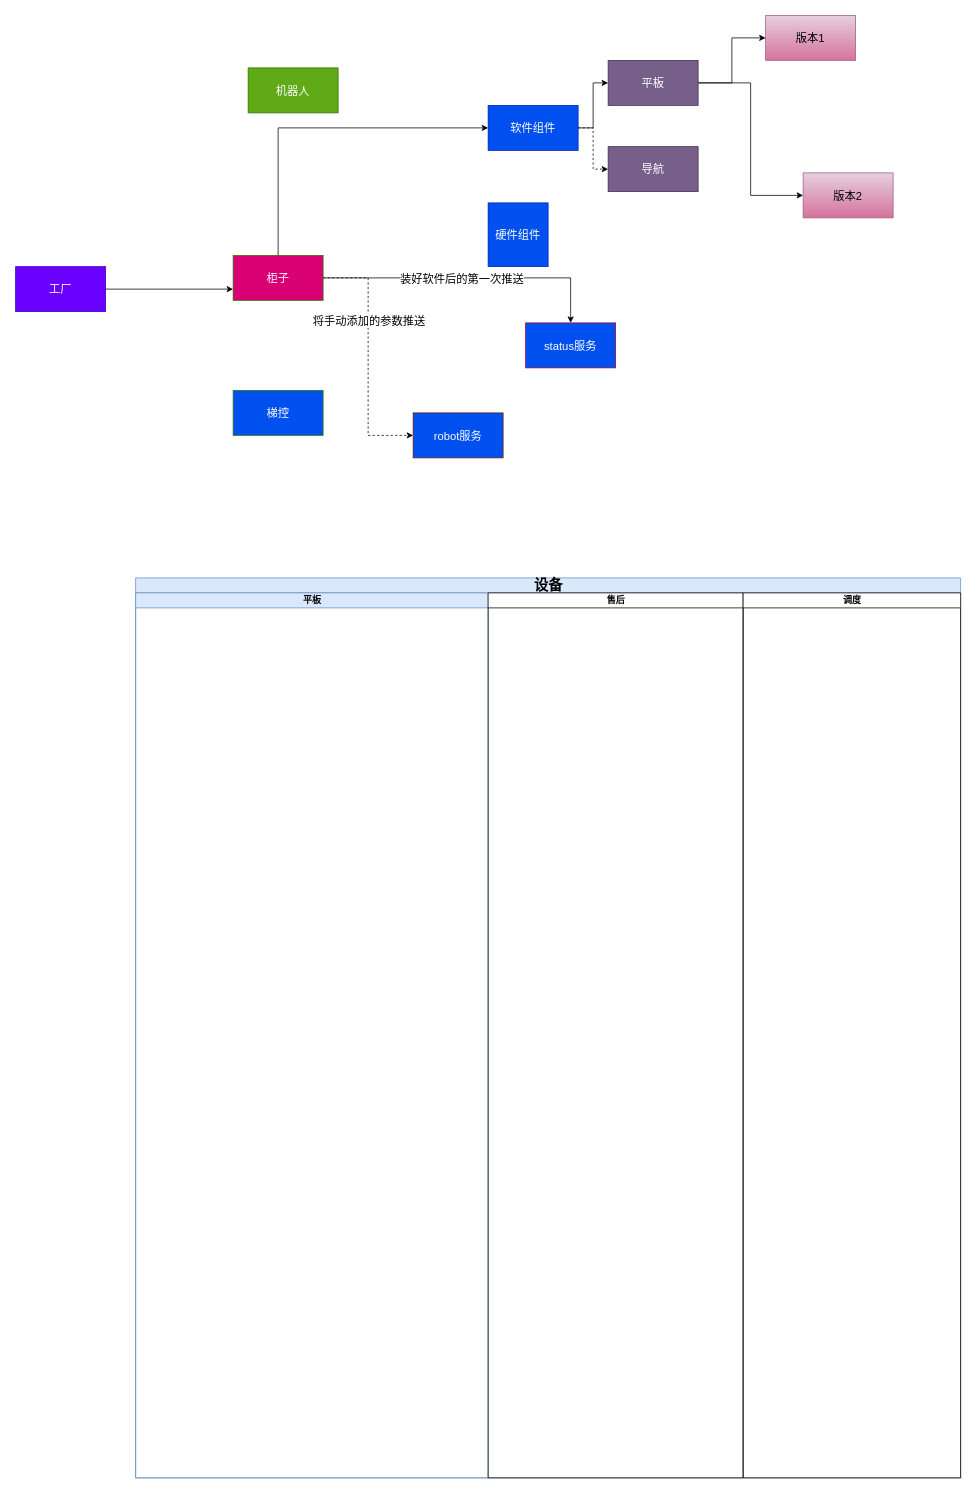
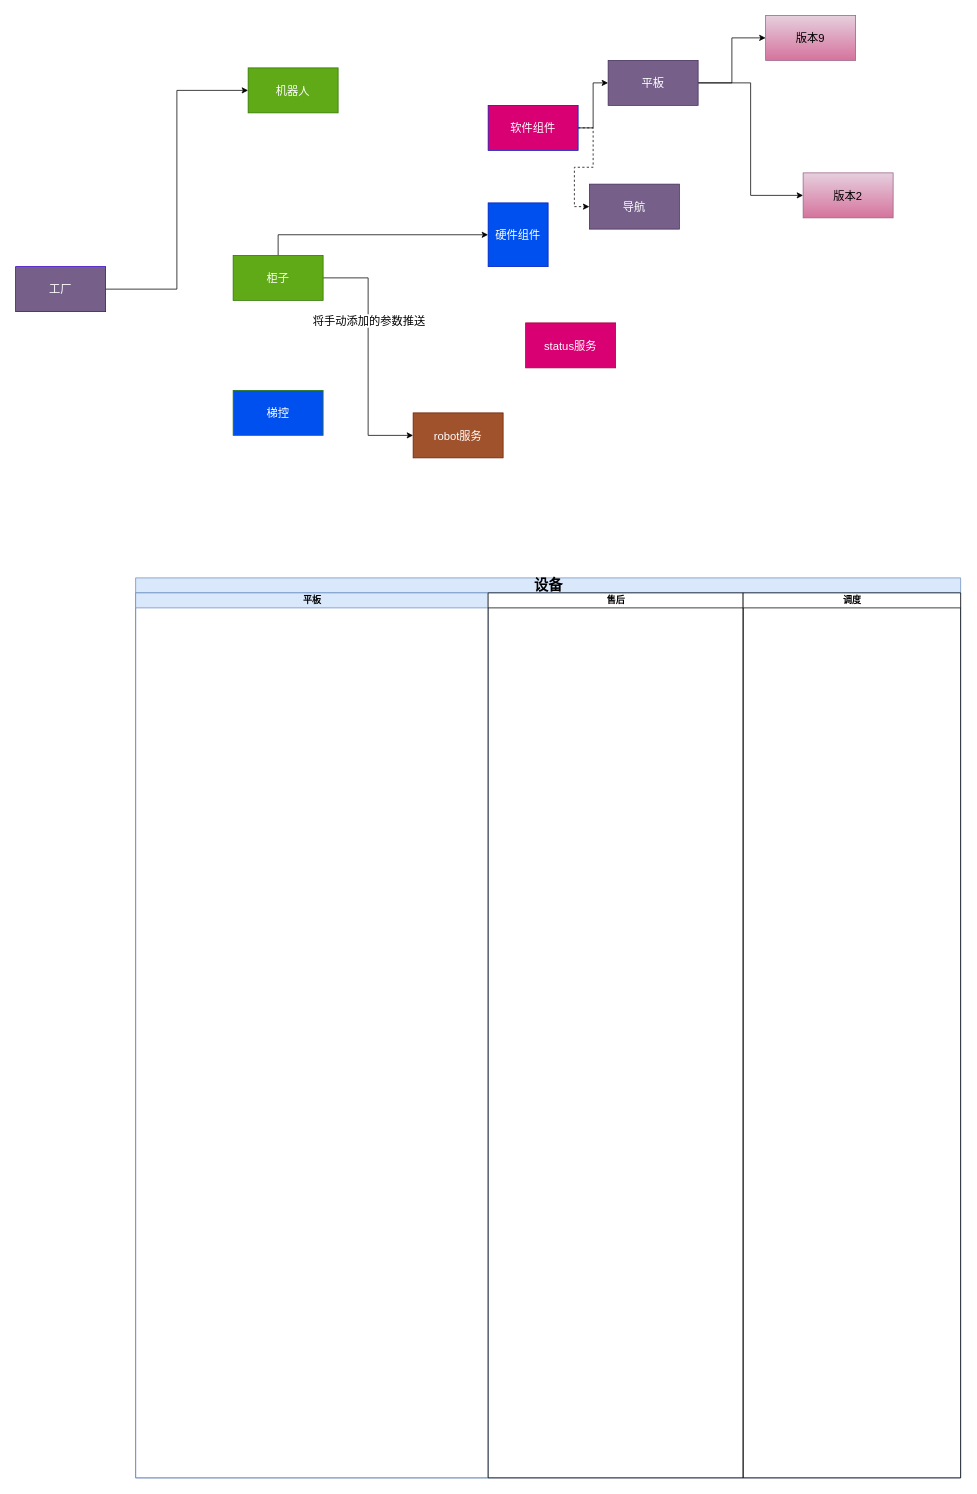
node "版本1": label "版本1" -> "版本9"
edge "工厂" -> "机器人": added
edge "柜子" -> "软件组件": removed
node "软件组件": fillcolor #0050ef -> #d80073
node "导航": moved (653, 169) -> (634, 207)
edge "柜子" -> "硬件组件": added
node "柜子": fillcolor #d80073 -> #60a917
edge "柜子" -> "status服务": removed, label "装好软件后的第一次推送"
node "工厂": fillcolor #6a00ff -> #76608a
edge "工厂" -> "柜子": removed
node "status服务": fillcolor #0050ef -> #d80073
edge "柜子" -> "robot服务": style dashed -> solid
node "robot服务": fillcolor #0050ef -> #a0522d
